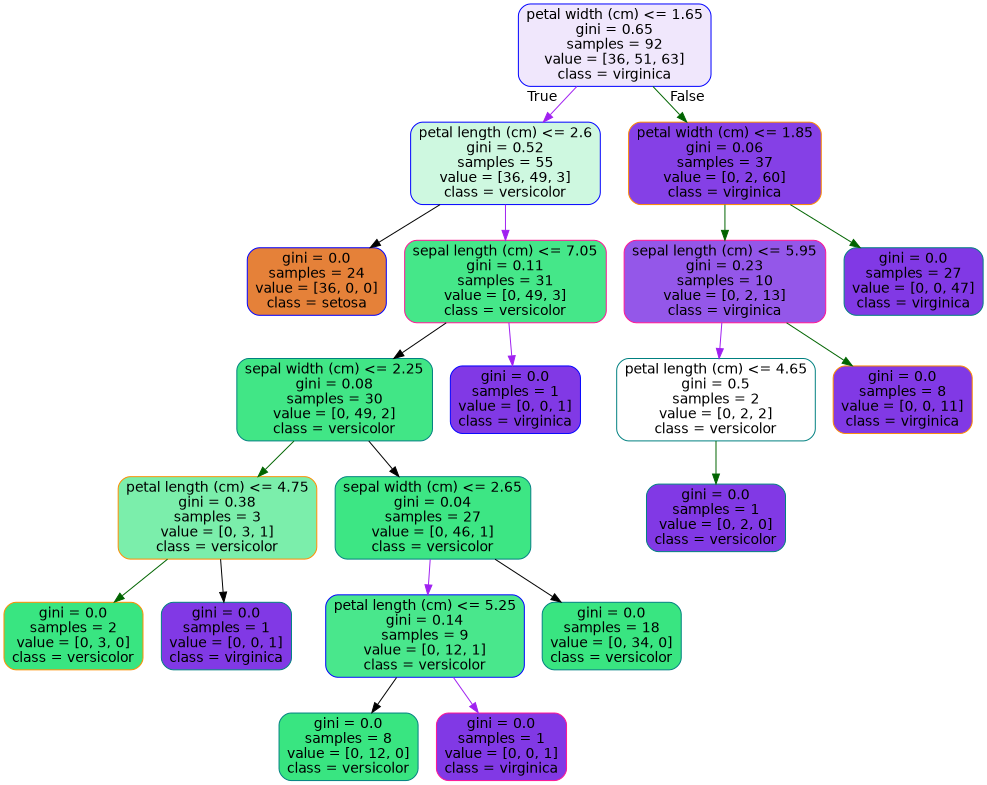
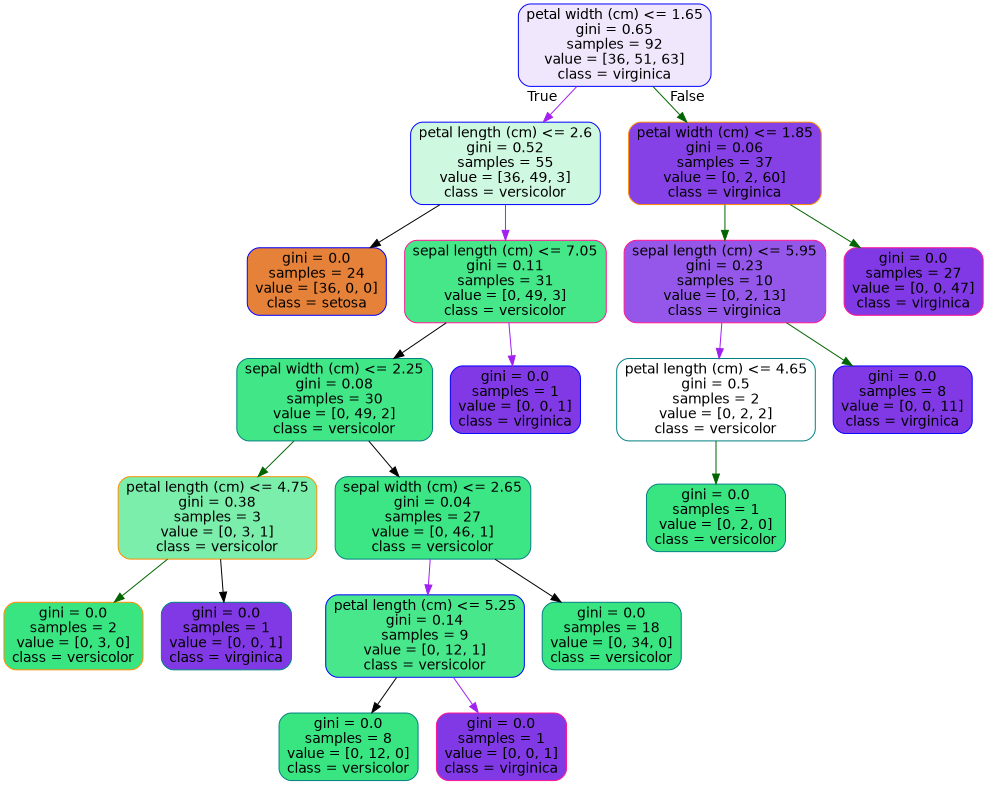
node "gini = 0.0 samples = 27 value = [0, 0, 47] class = virginica": color teal -> deeppink
node "gini = 0.0 samples = 8 value = [0, 0, 11] class = virginica": color darkorange -> blue
node "gini = 0.0 samples = 1 value = [0, 2, 0] class = versicolor": fillcolor #8139e5 -> #39e581
